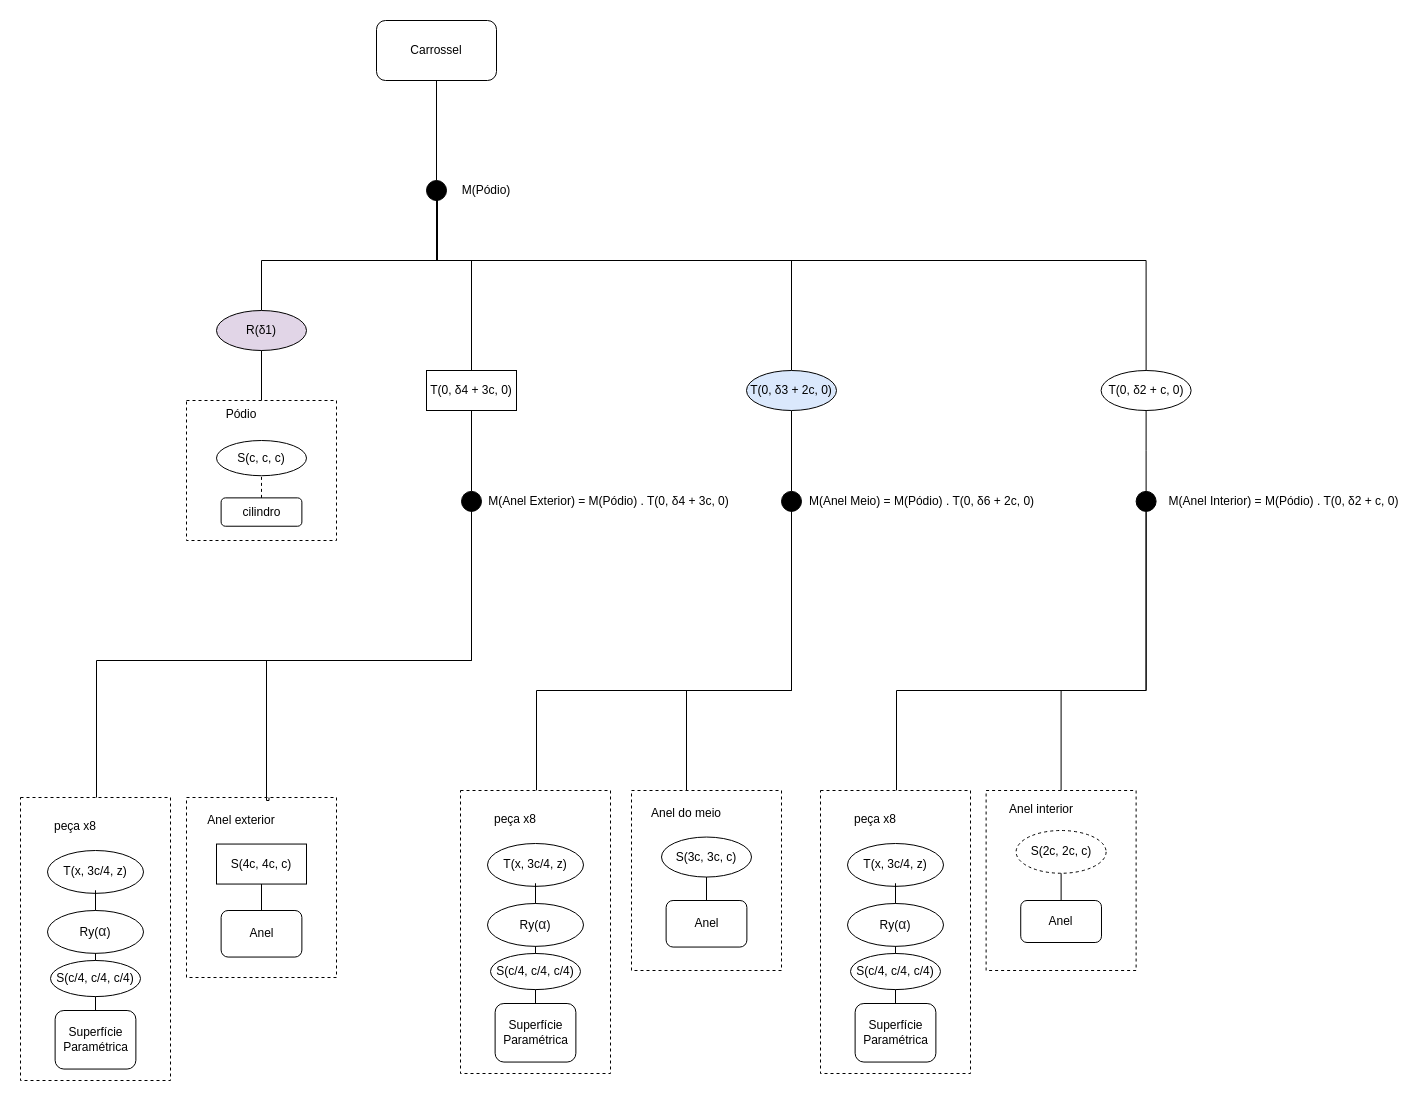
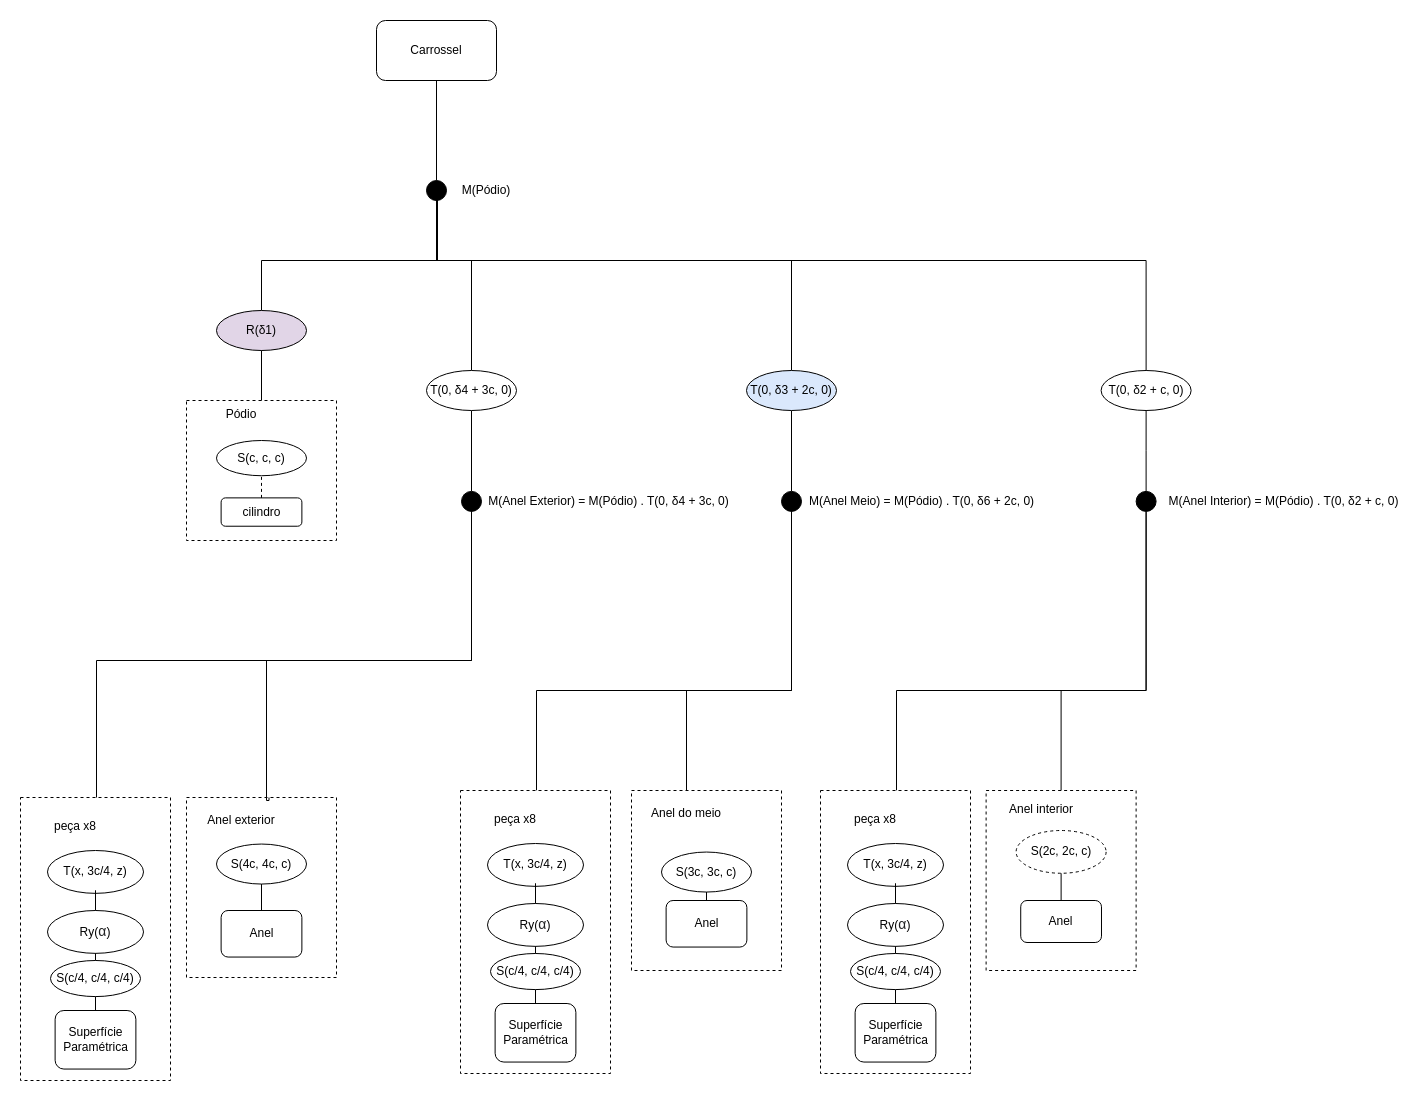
node "T(0, δ4 + 3c, 0)": shape rectangle -> ellipse
node "S(3c, 3c, c)": moved (707, 857) -> (707, 872)
node "S(4c, 4c, c)": shape rectangle -> ellipse
